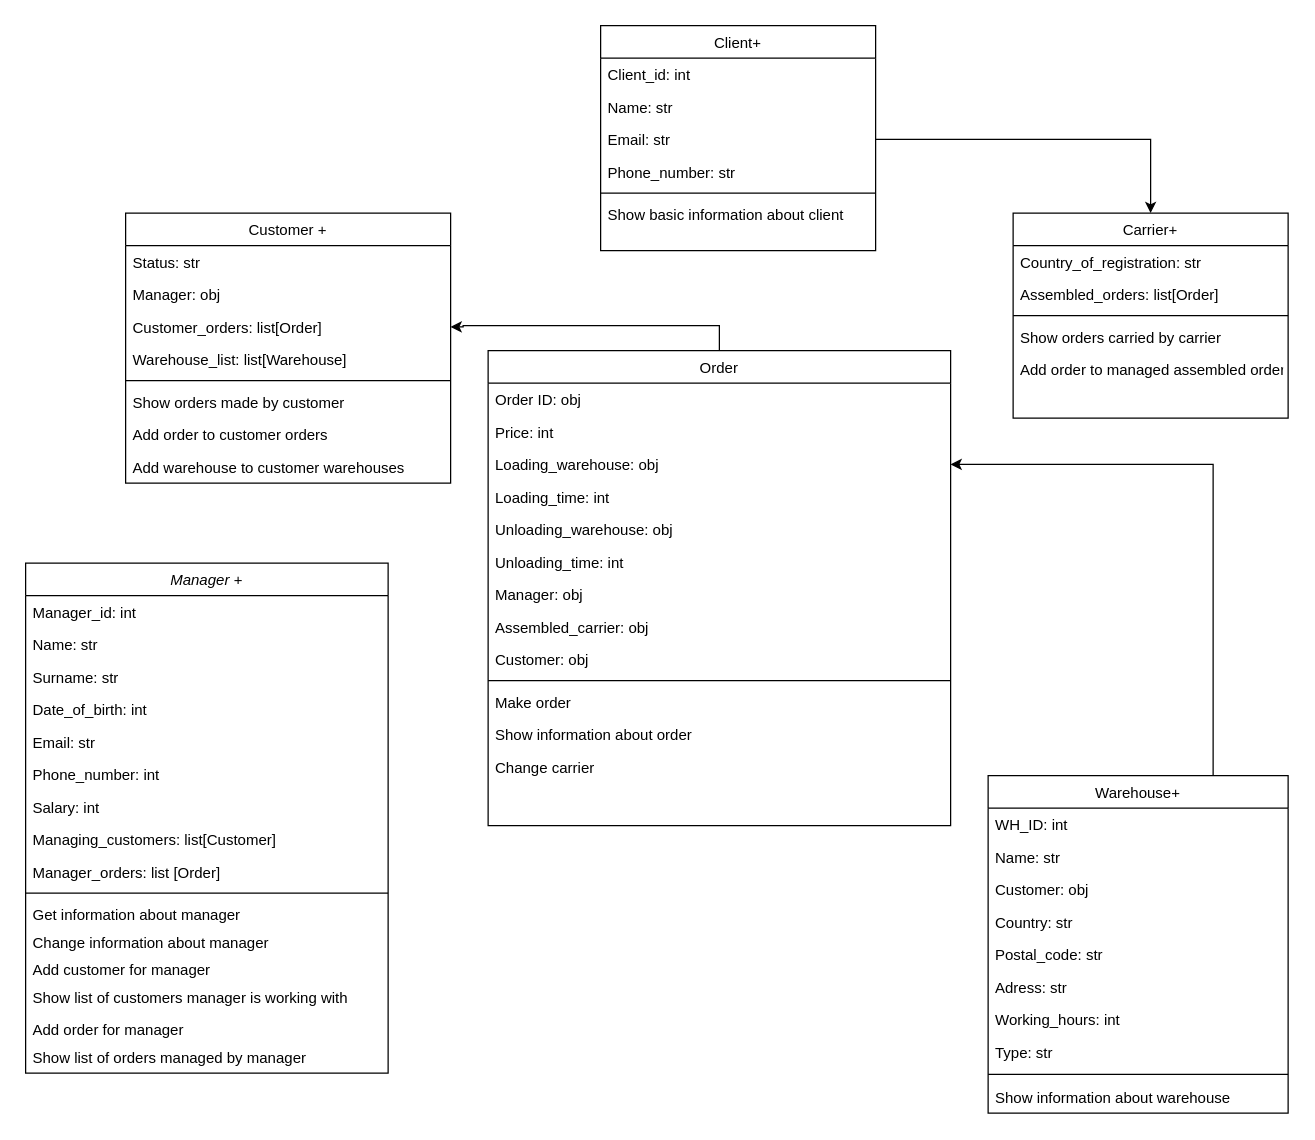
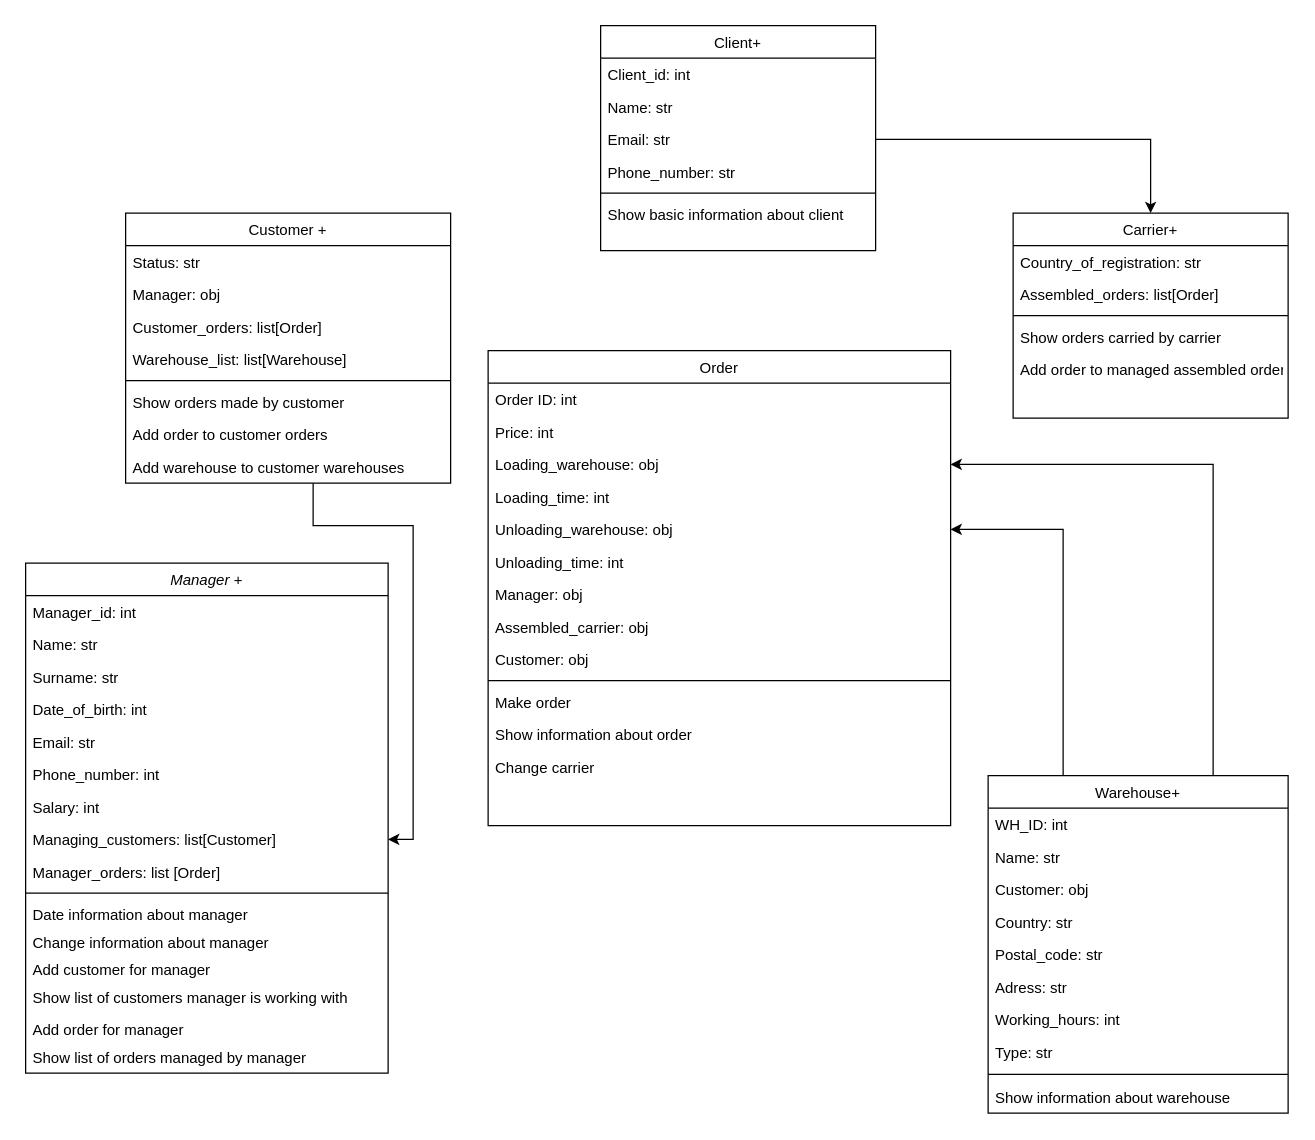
edge "Order" -> "Customer_orders: list[Order]": removed
node "Order ID: obj": label "Order ID: obj" -> "Order ID: int"
edge "Warehouse+" -> "Unloading_warehouse: obj": added
edge "Customer +" -> "Managing_customers: list[Customer]": added
node "Get information about manager": label "Get information about manager" -> "Date information about manager"
